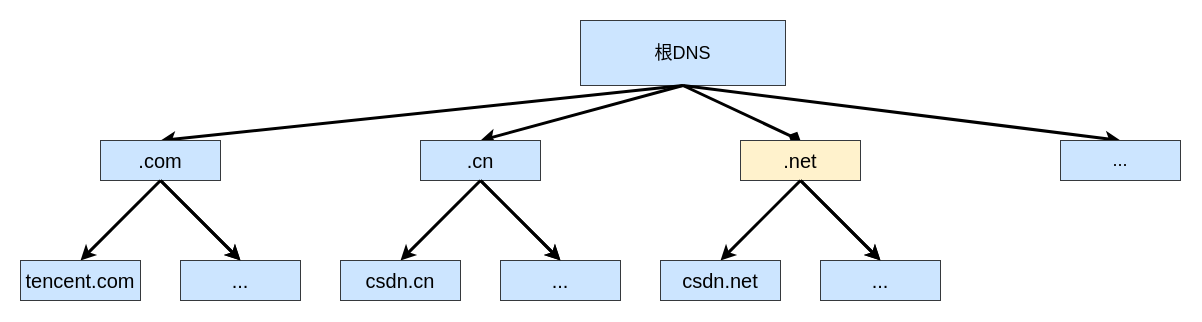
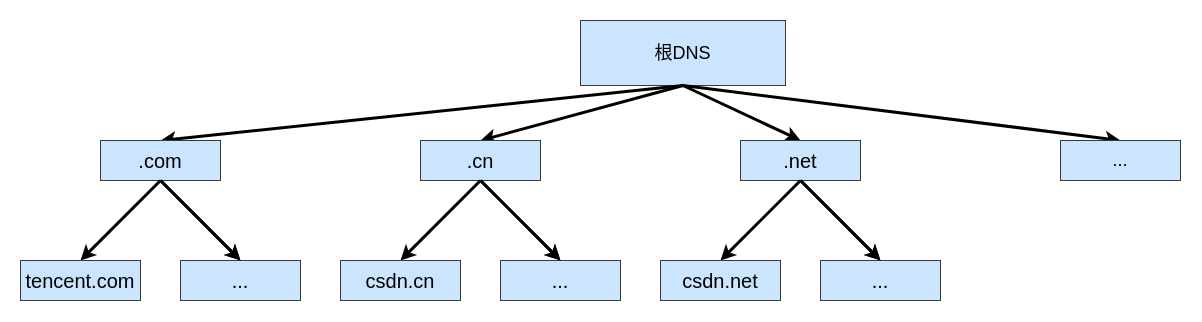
edge "根DNS" -> ".net": arrowhead diamond -> classic
node ".net": fillcolor #fff2cc -> #cce5ff
